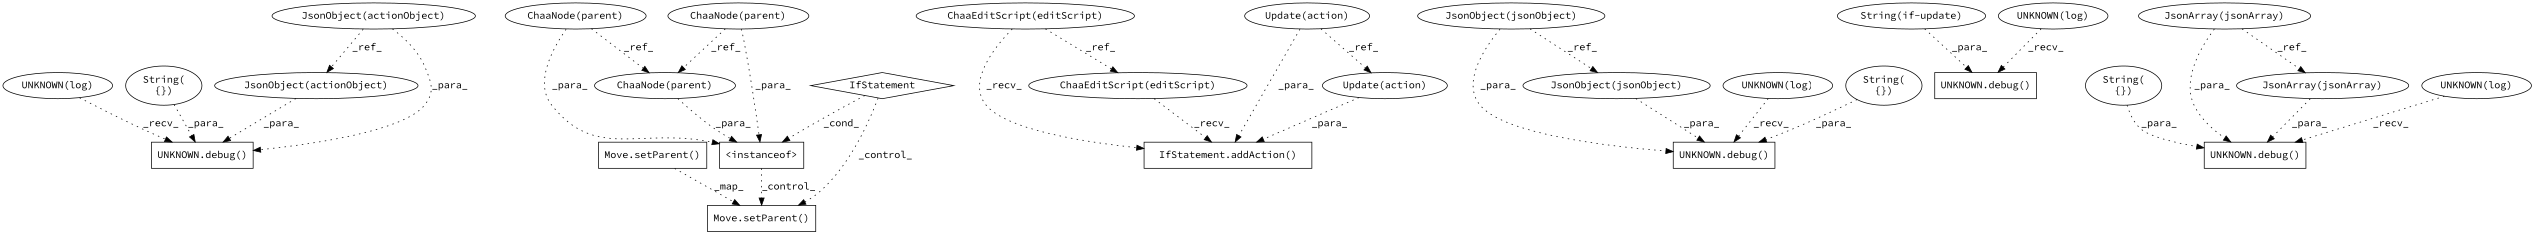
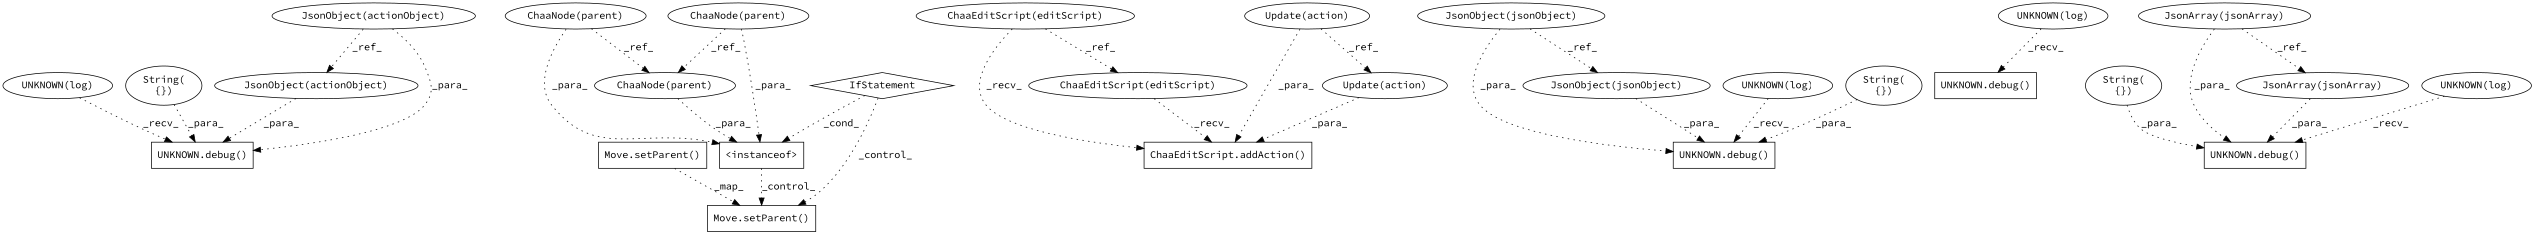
node "String(if-update)": removed
node "IfStatement.addAction()": label "IfStatement.addAction()" -> "ChaaEditScript.addAction()"
